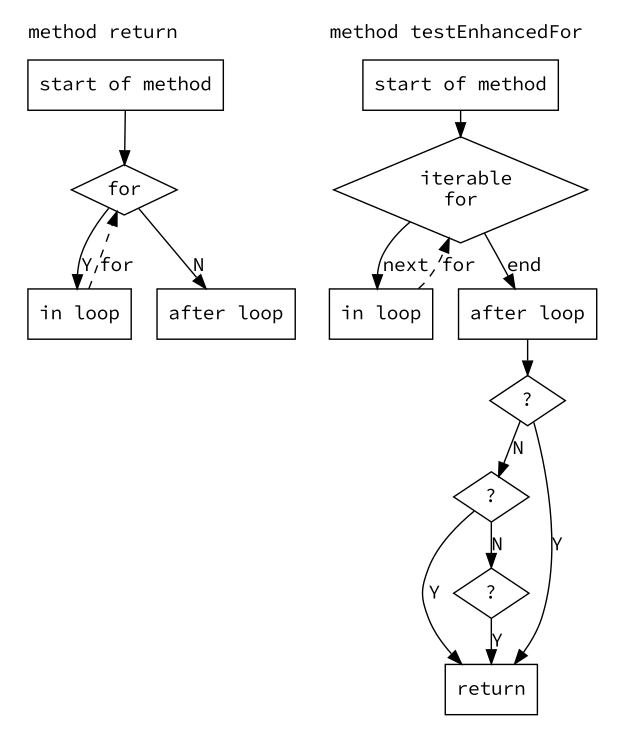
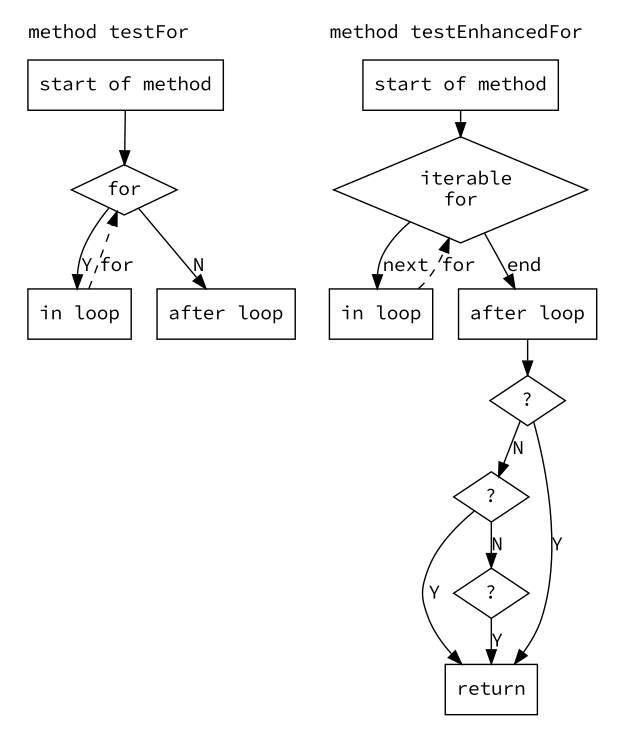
cluster "method return": label "method return" -> "method testFor"
